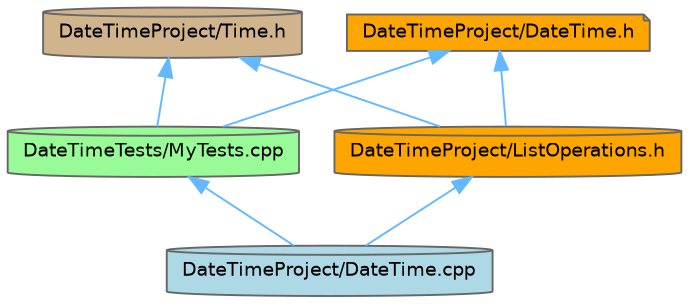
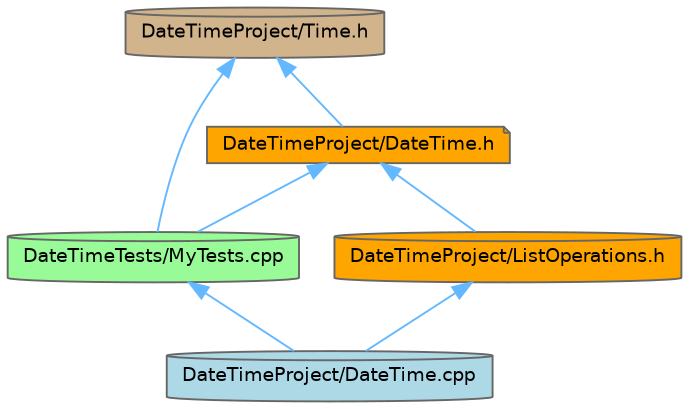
edge "DateTimeProject/ListOperations.h" -> "DateTimeProject/Time.h": now "DateTimeProject/DateTime.h" -> "DateTimeProject/Time.h"
